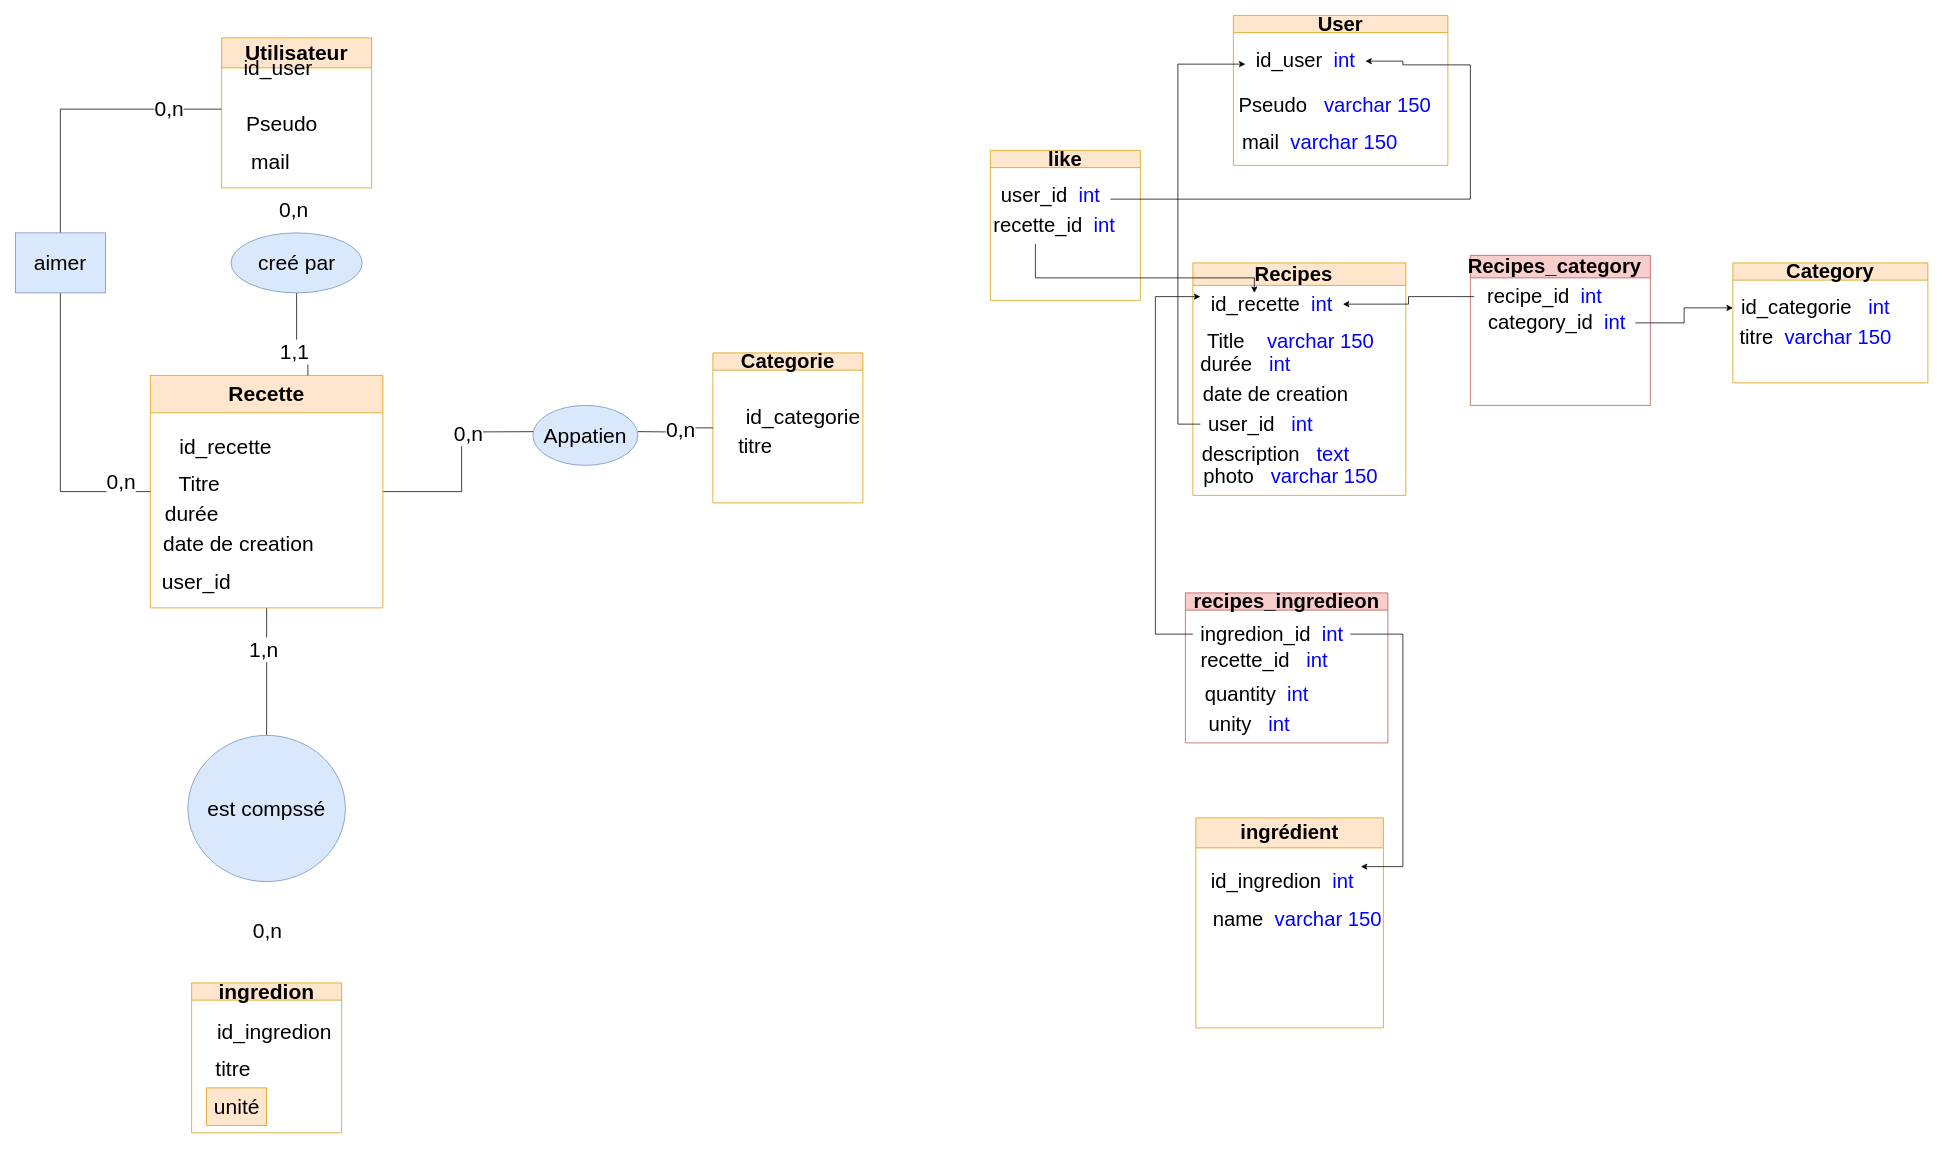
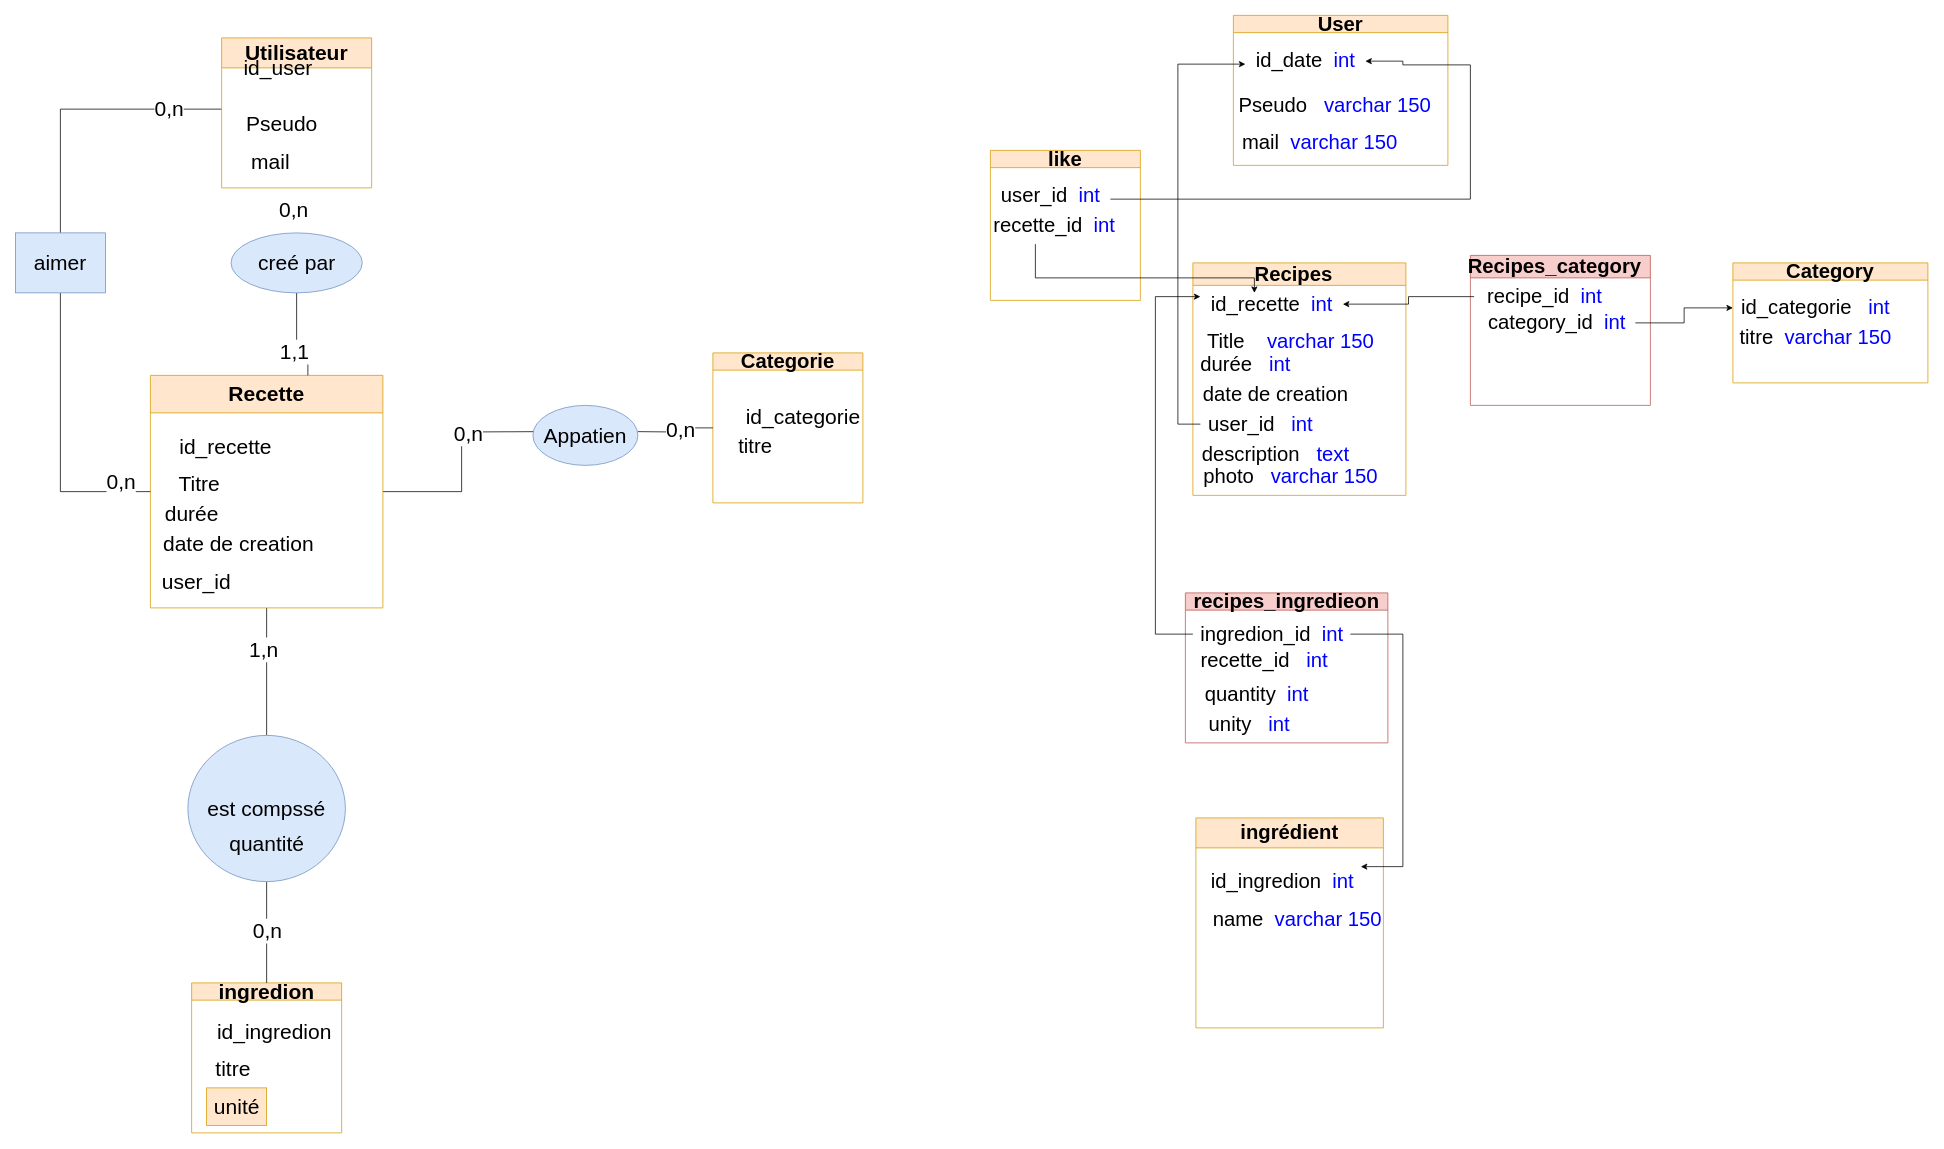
node "id_user int": label "id_user int" -> "id_date int"
node "quantité": added
edge "quantité" -- "ingredion": added
